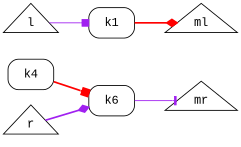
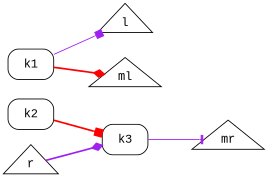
edge "l" -> "k1": reversed
node "k4": label "k4" -> "k2"
node "k6": label "k6" -> "k3"
